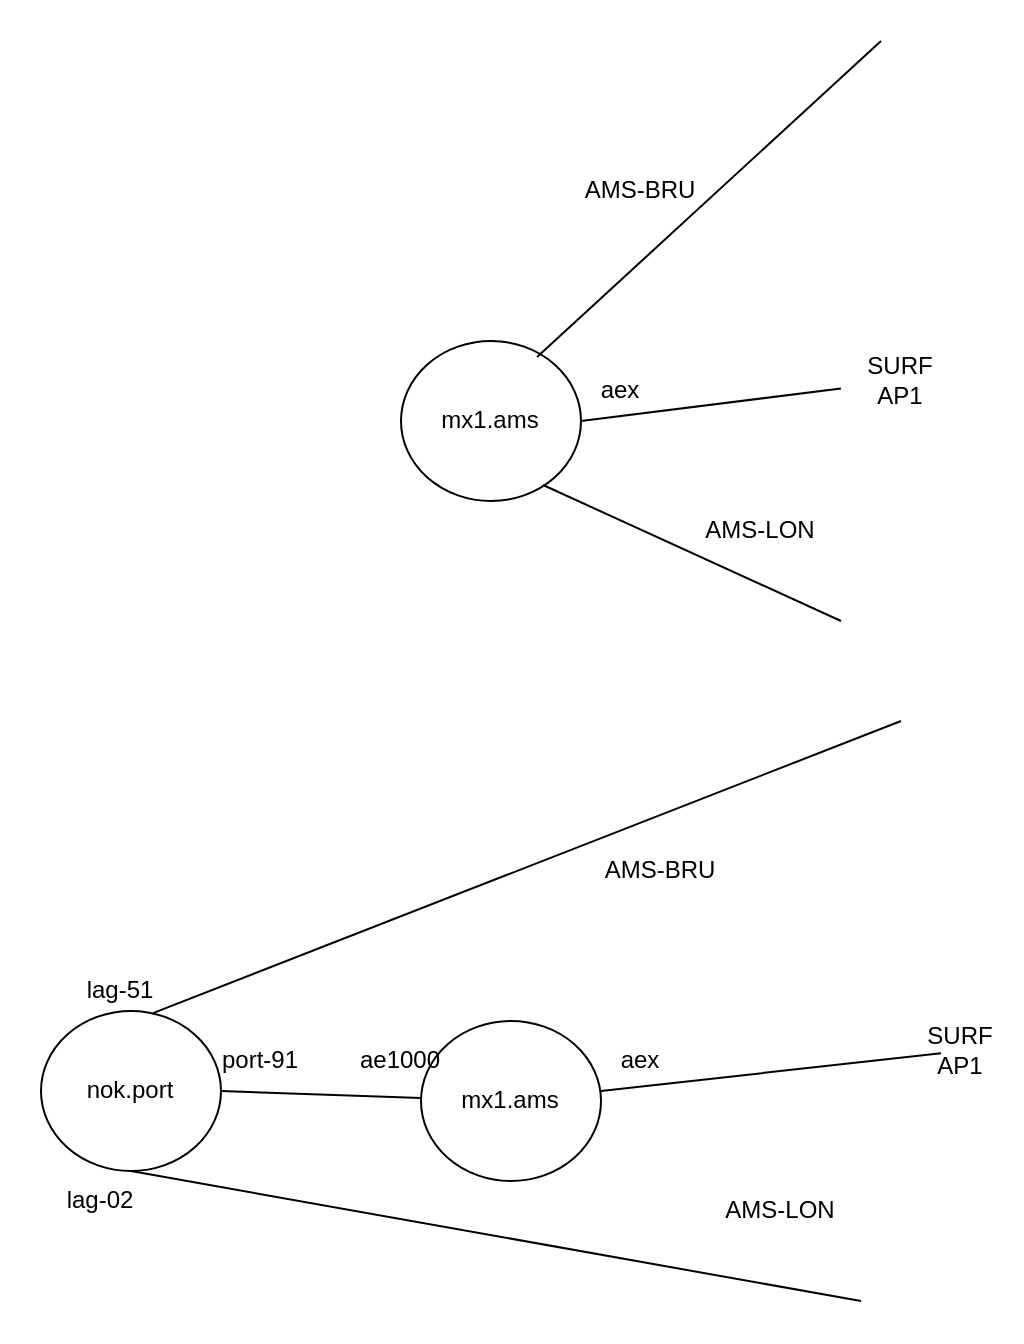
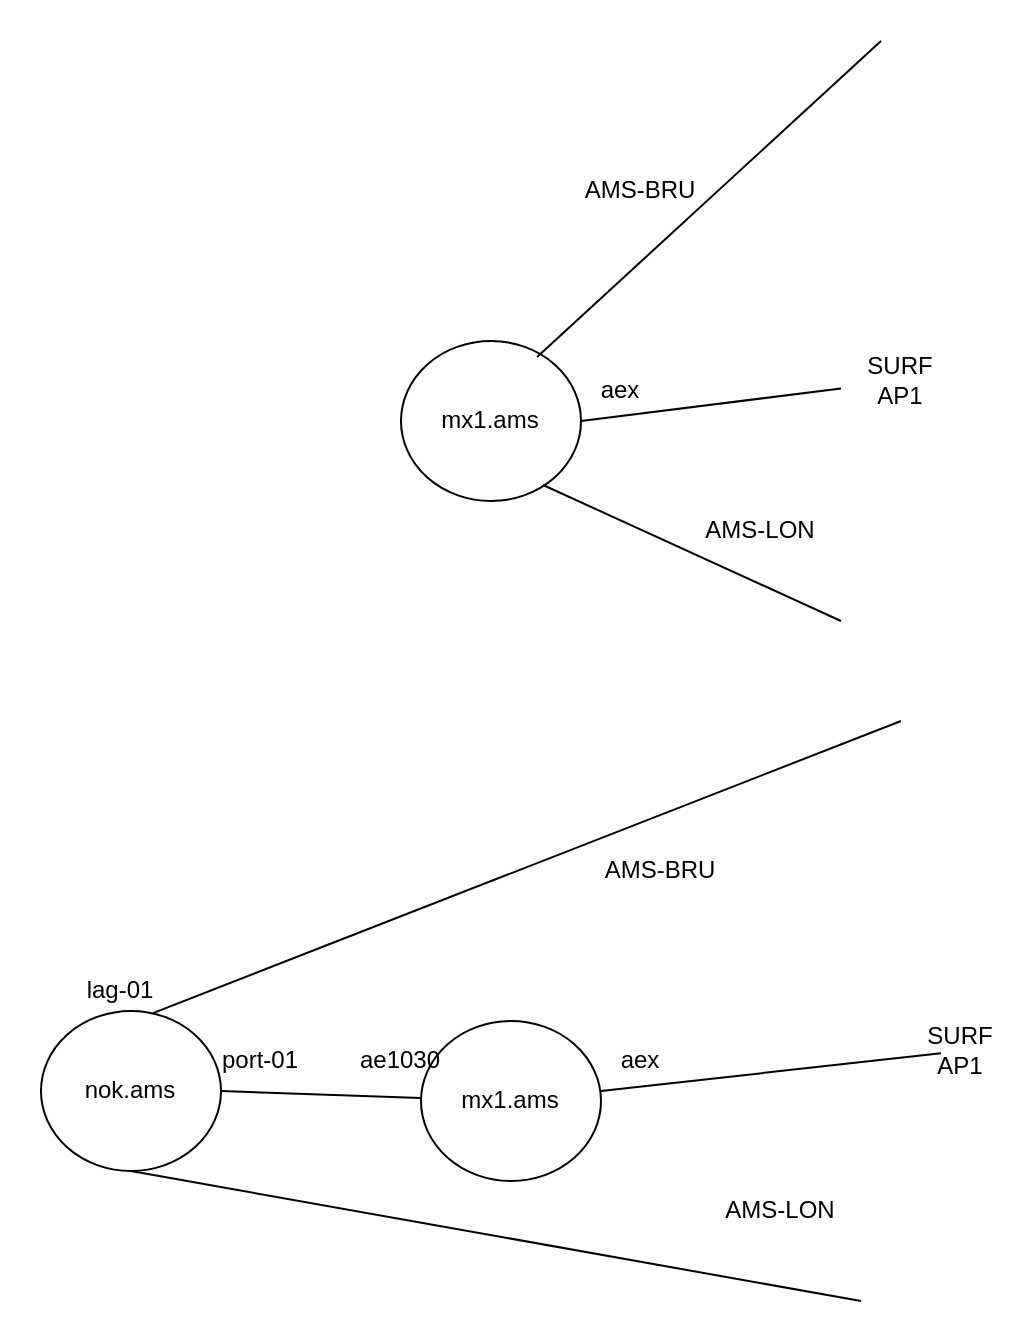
node "lag-51": label "lag-51" -> "lag-01"
node "port-91": label "port-91" -> "port-01"
node "ae1000": label "ae1000" -> "ae1030"
node "nok.port": label "nok.port" -> "nok.ams"
node "lag-02": removed
